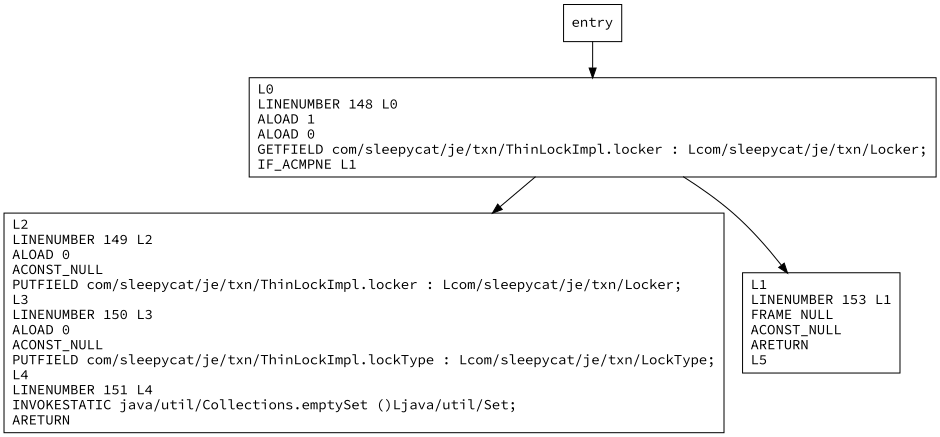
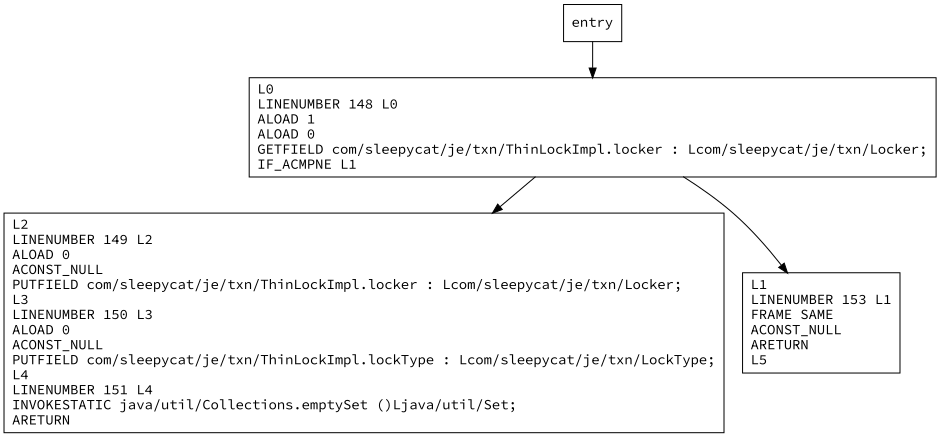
node "L1 LINENUMBER 153 L1 FRAME NULL ACONST_NULL ARETURN L5": label "L1 LINENUMBER 153 L1 FRAME NULL ACONST_NULL ARETURN L5" -> "L1 LINENUMBER 153 L1 FRAME SAME ACONST_NULL ARETURN L5"
